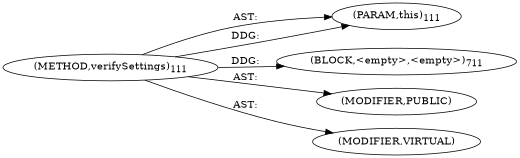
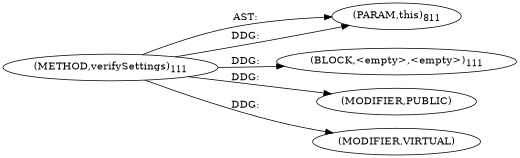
node "(PARAM,this)": text "111" -> "811"
node "(BLOCK,<empty>,<empty>)": text "711" -> "111"
edge "(METHOD,verifySettings)" -> "(MODIFIER,PUBLIC)": label "AST: " -> "DDG: "
edge "(METHOD,verifySettings)" -> "(MODIFIER,VIRTUAL)": label "AST: " -> "DDG: "
